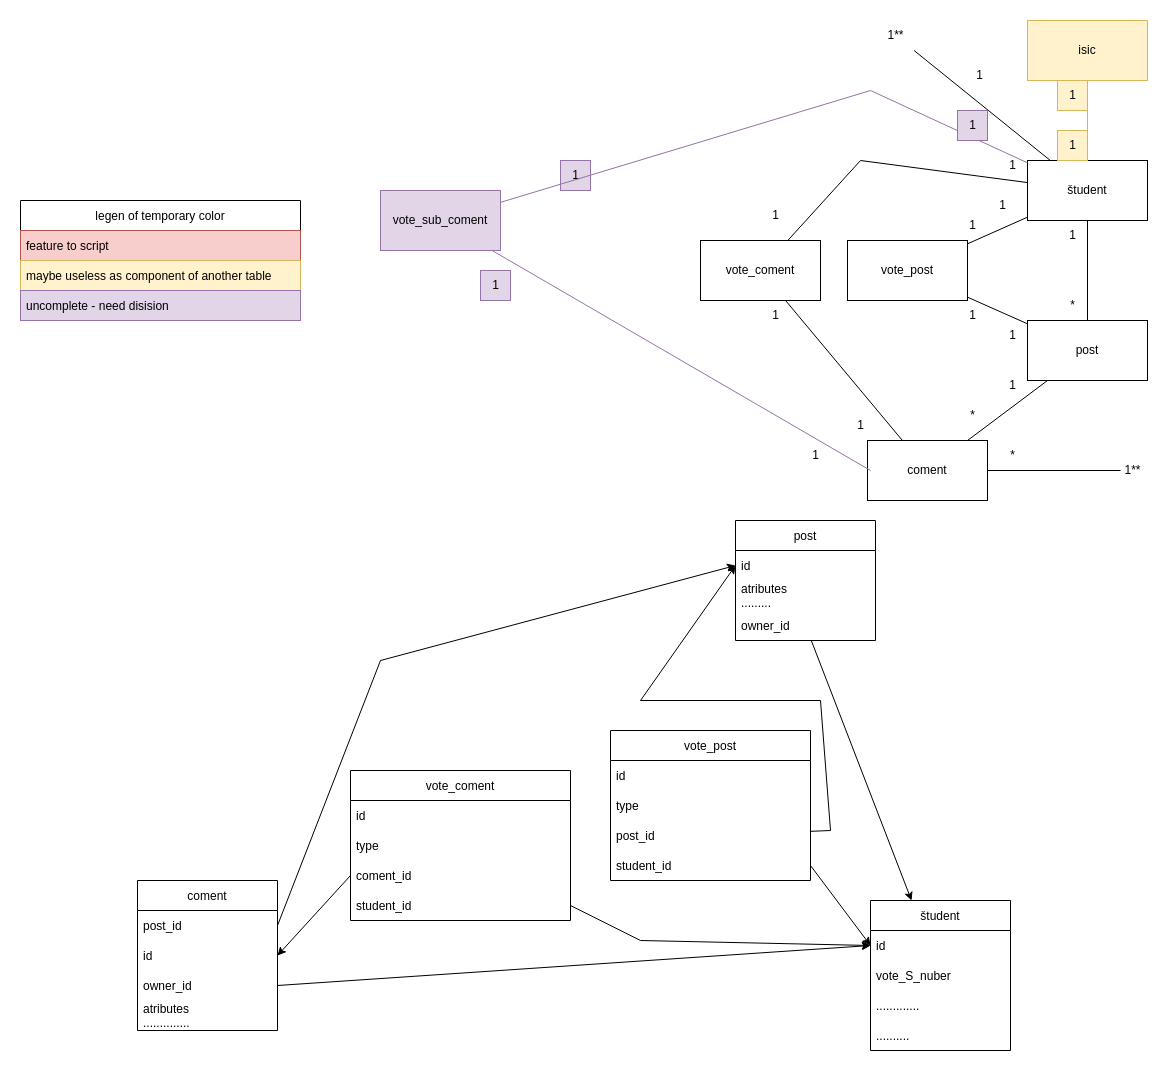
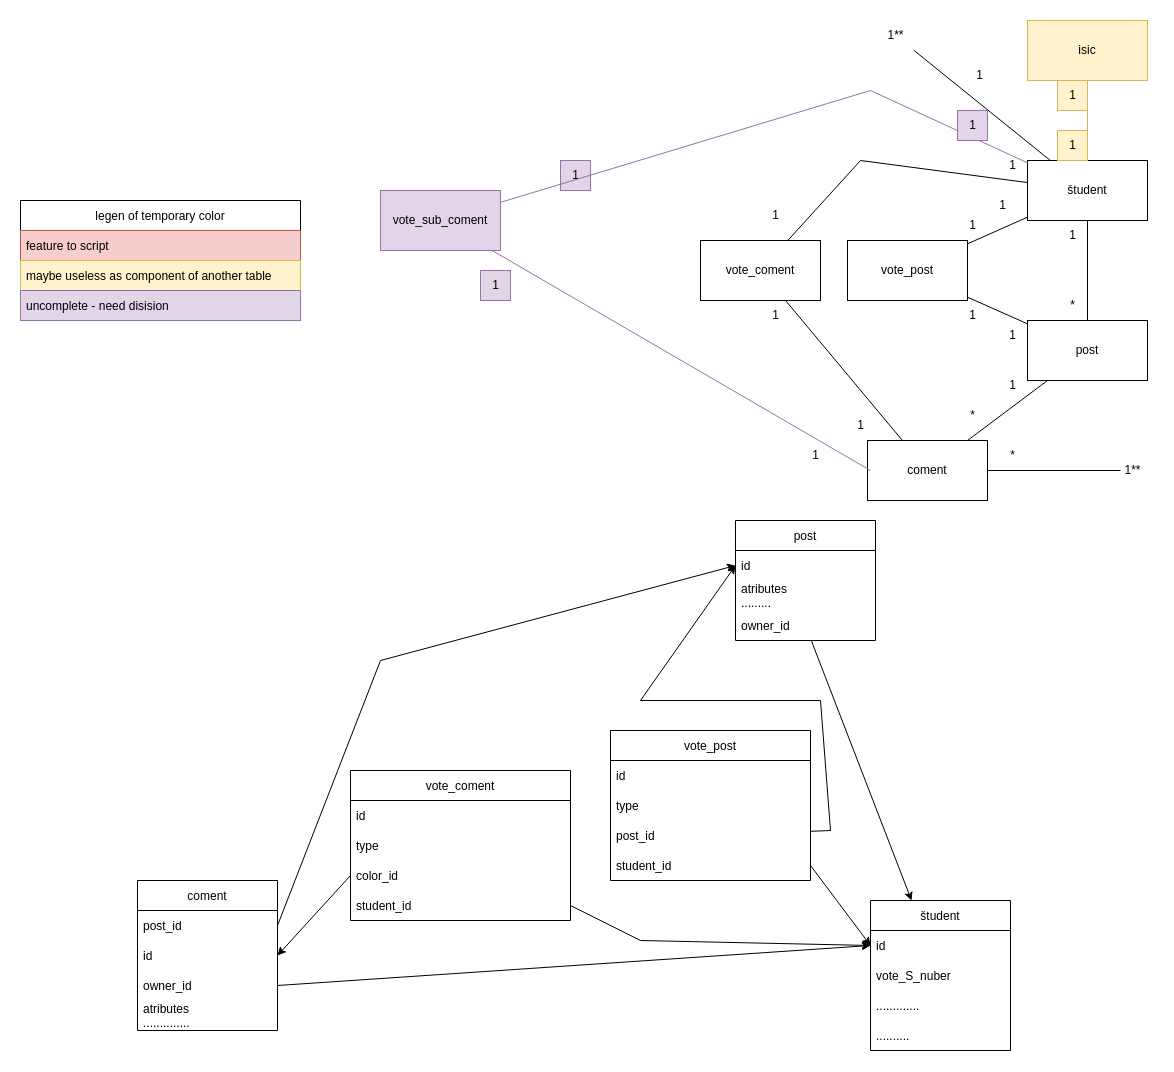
node "coment_id": label "coment_id" -> "color_id"
